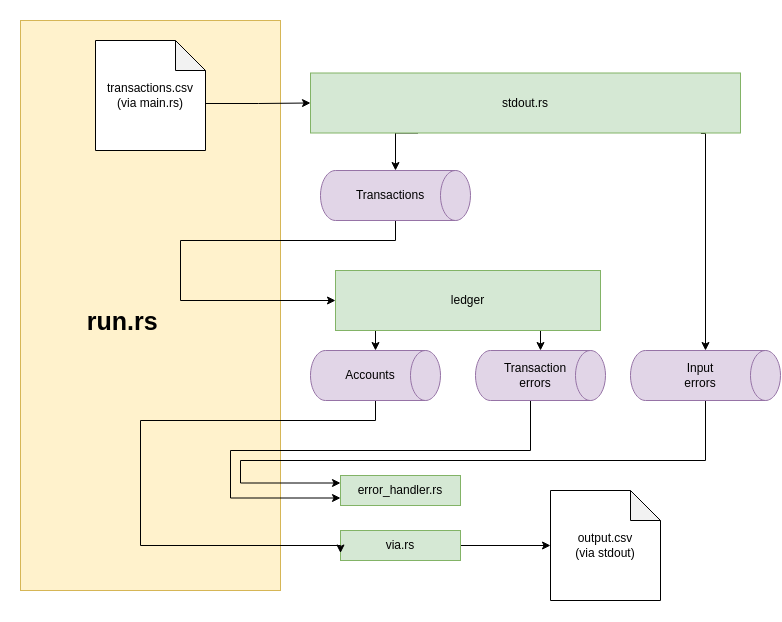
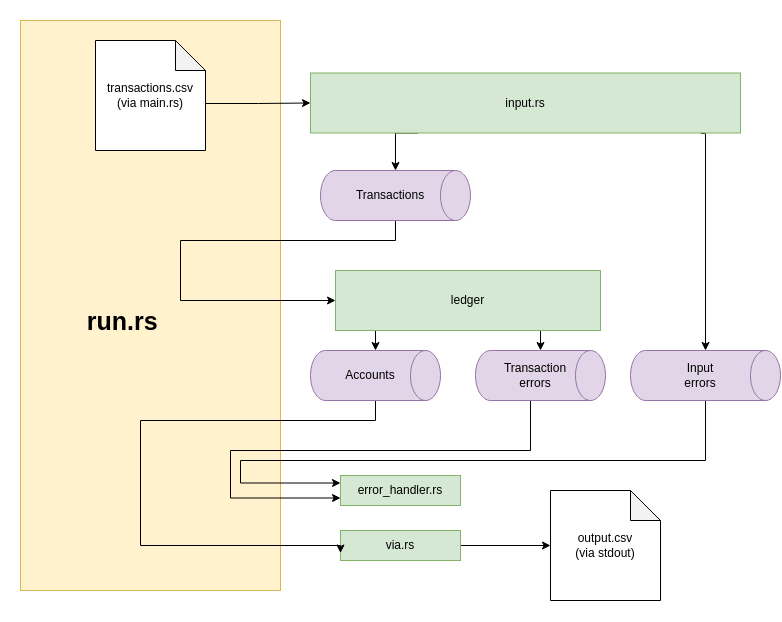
node "stdout.rs": label "stdout.rs" -> "input.rs"
